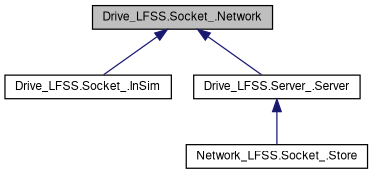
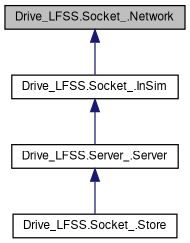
edge "Drive_LFSS.Server_.Server" -> "Drive_LFSS.Socket_.Network": now "Drive_LFSS.Server_.Server" -> "Drive_LFSS.Socket_.InSim"
node "Network_LFSS.Socket_.Store": label "Network_LFSS.Socket_.Store" -> "Drive_LFSS.Socket_.Store"
